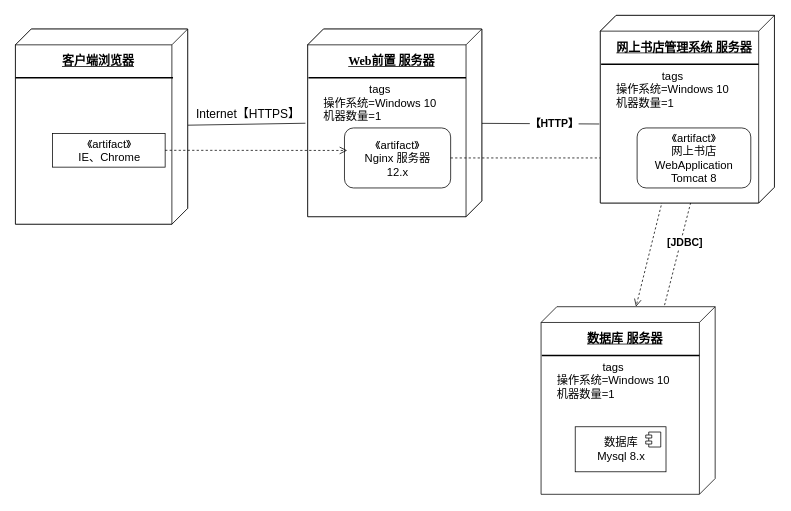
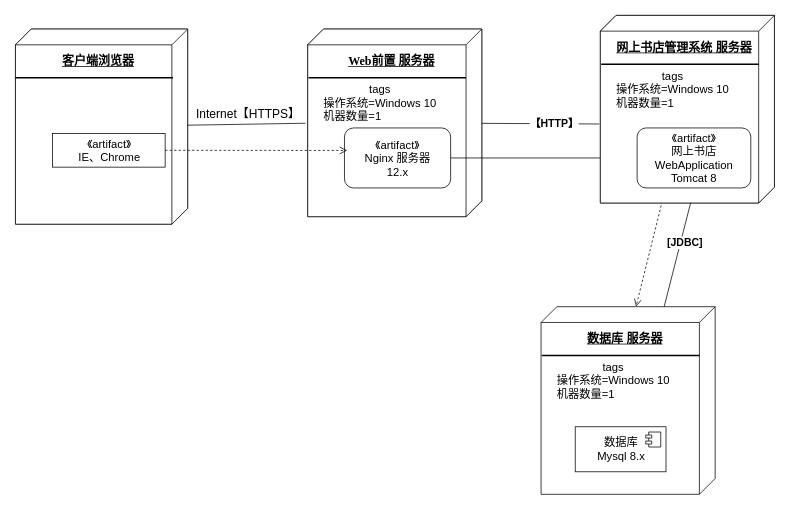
edge "《artifact》 Nginx 服务器 12.x" -> "《artifact》 网上书店 WebApplication Tomcat 8": style dashed -> solid
edge "网上书店管理系统 服务器" -- "数据库 服务器": style dashed -> solid
